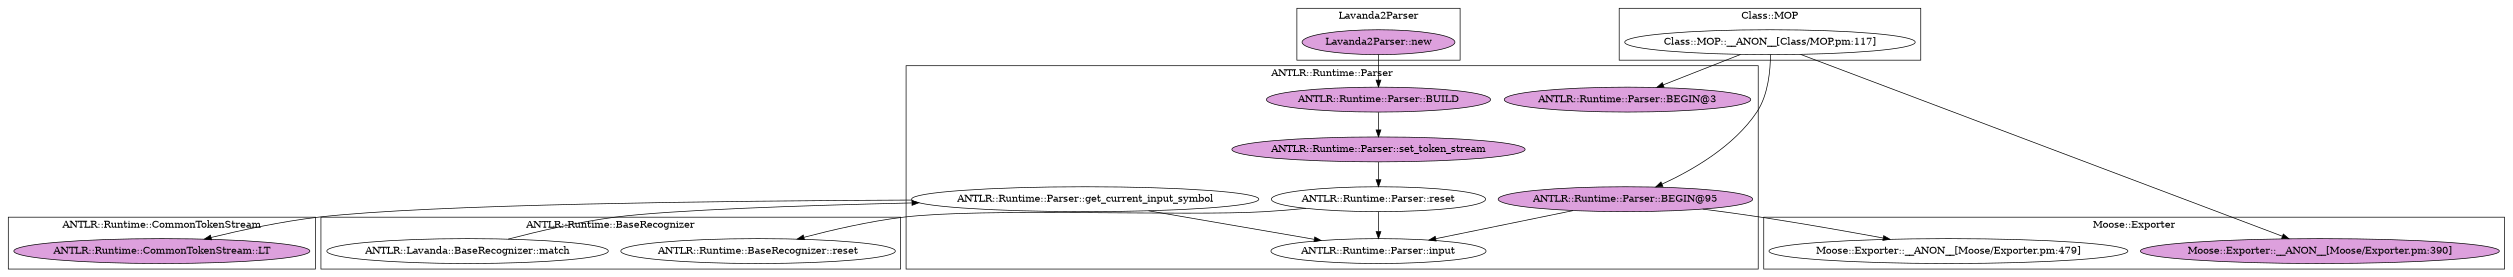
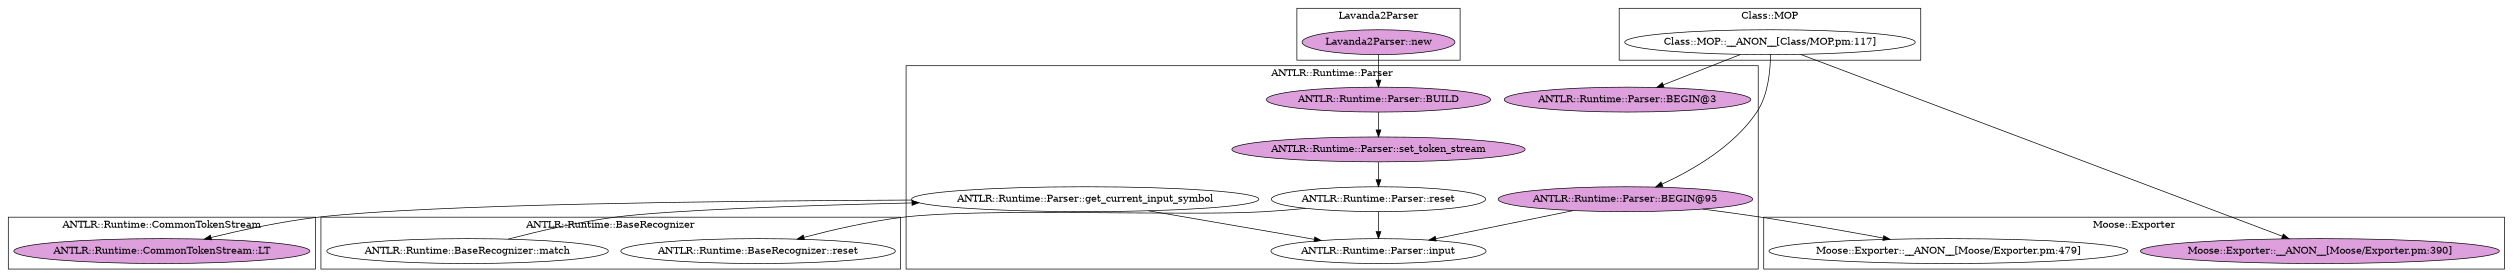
node "ANTLR::Lavanda::BaseRecognizer::match": label "ANTLR::Lavanda::BaseRecognizer::match" -> "ANTLR::Runtime::BaseRecognizer::match"
